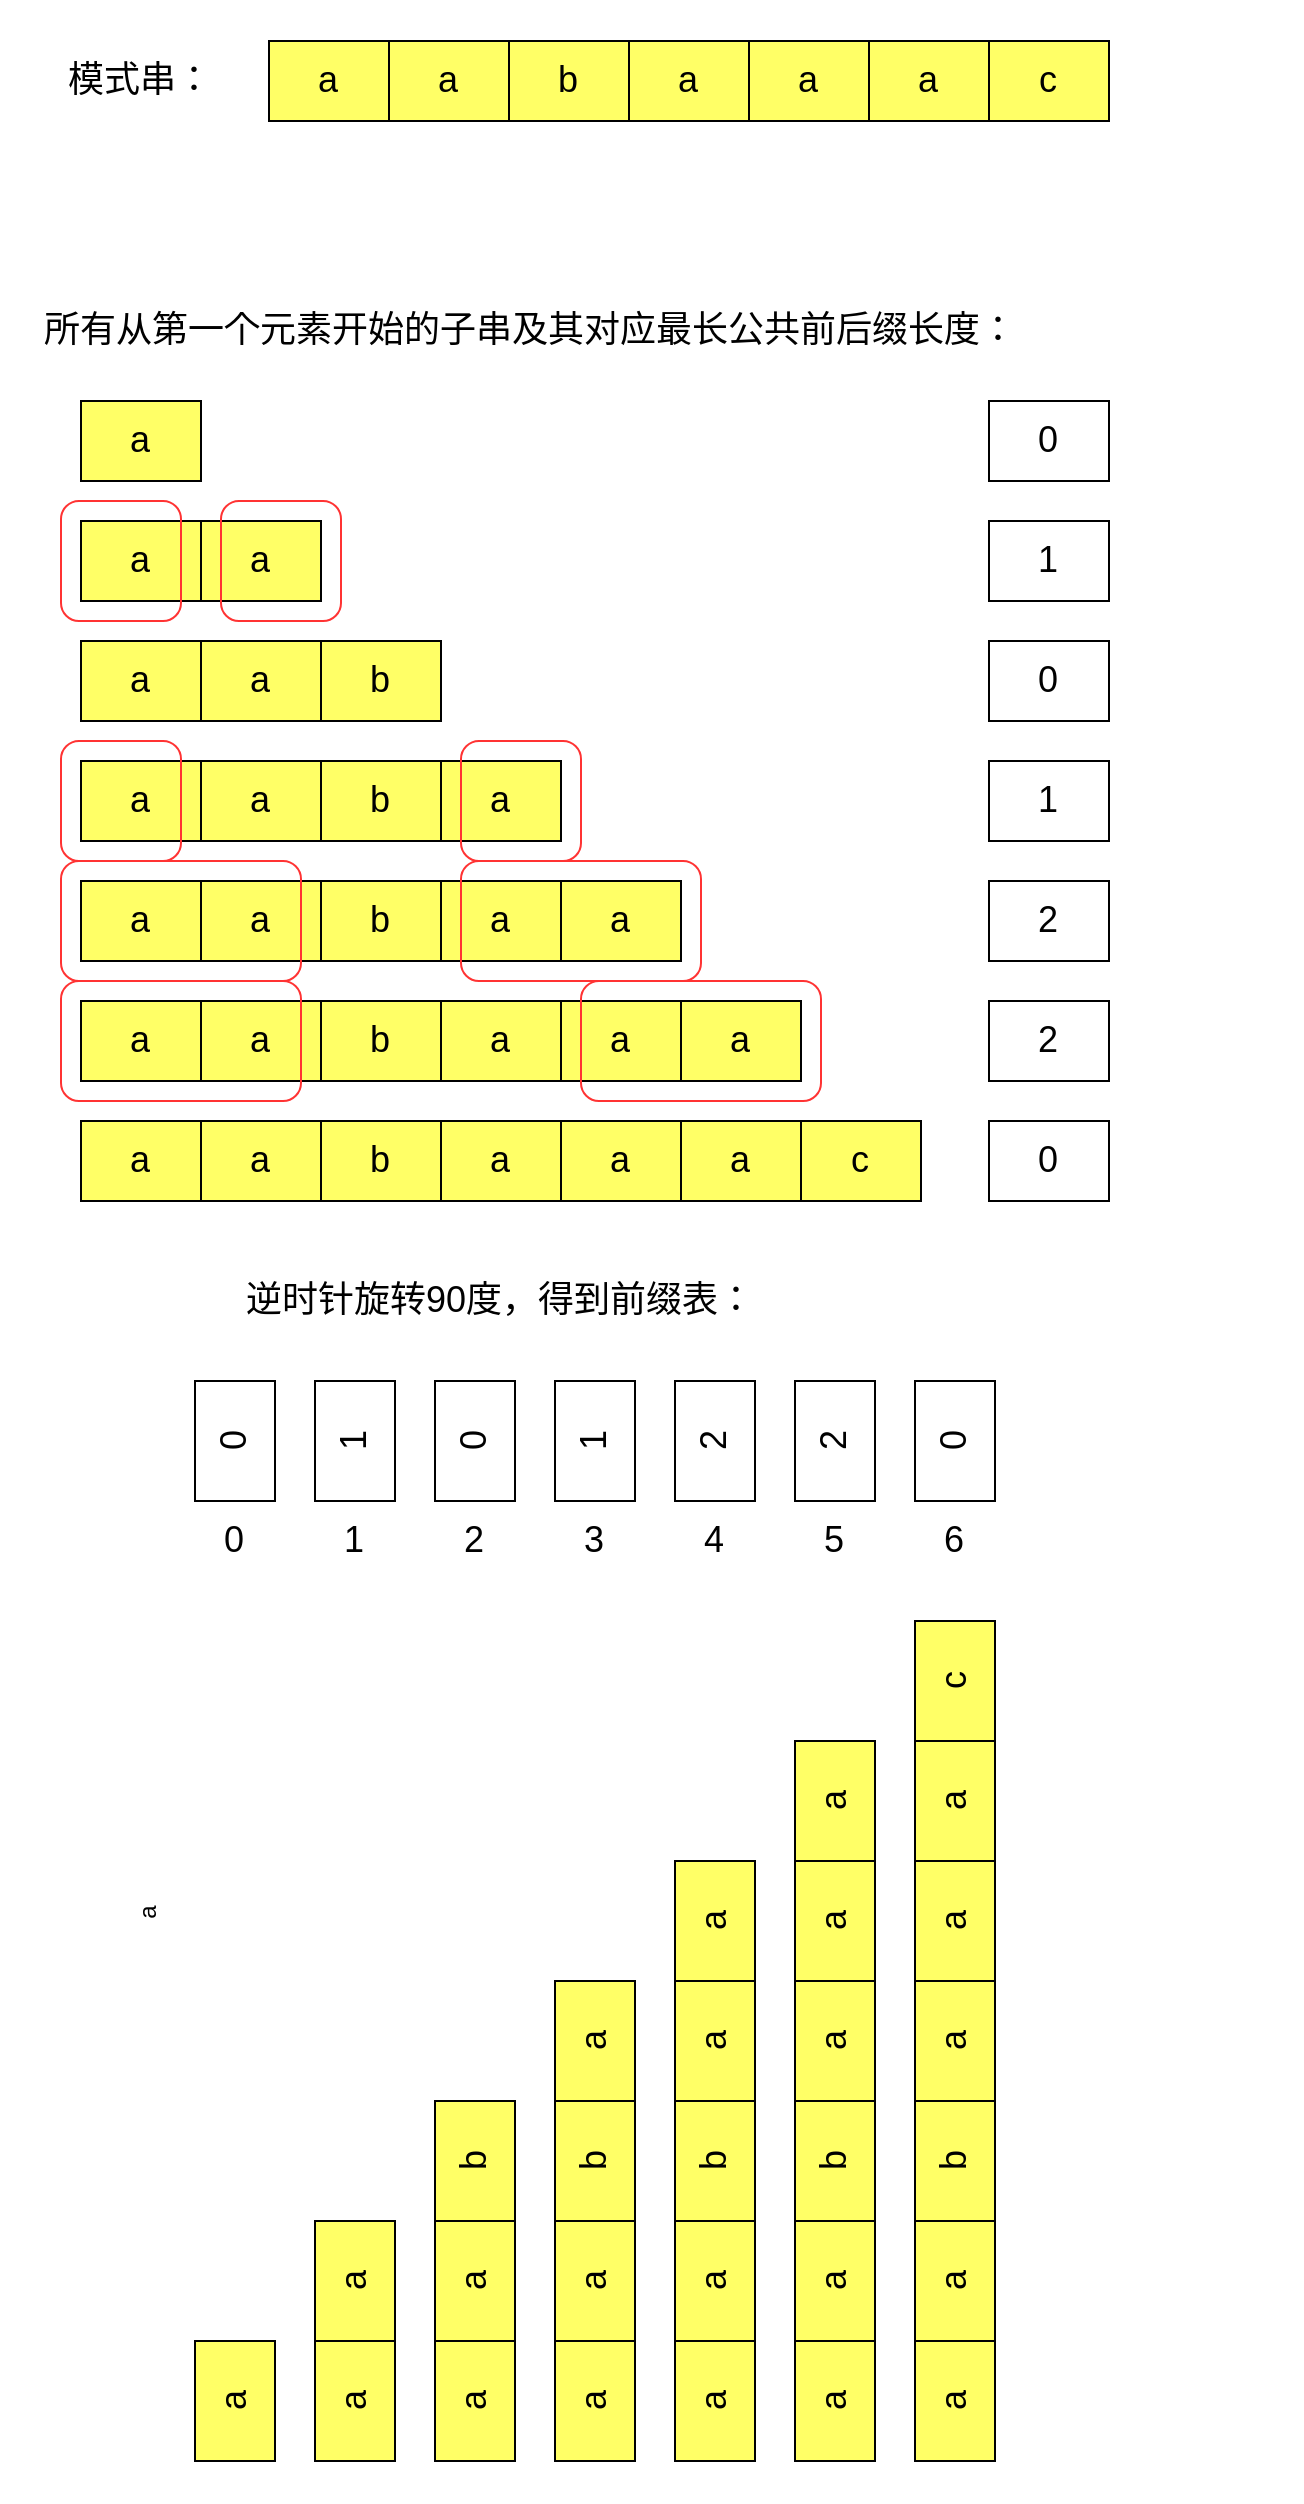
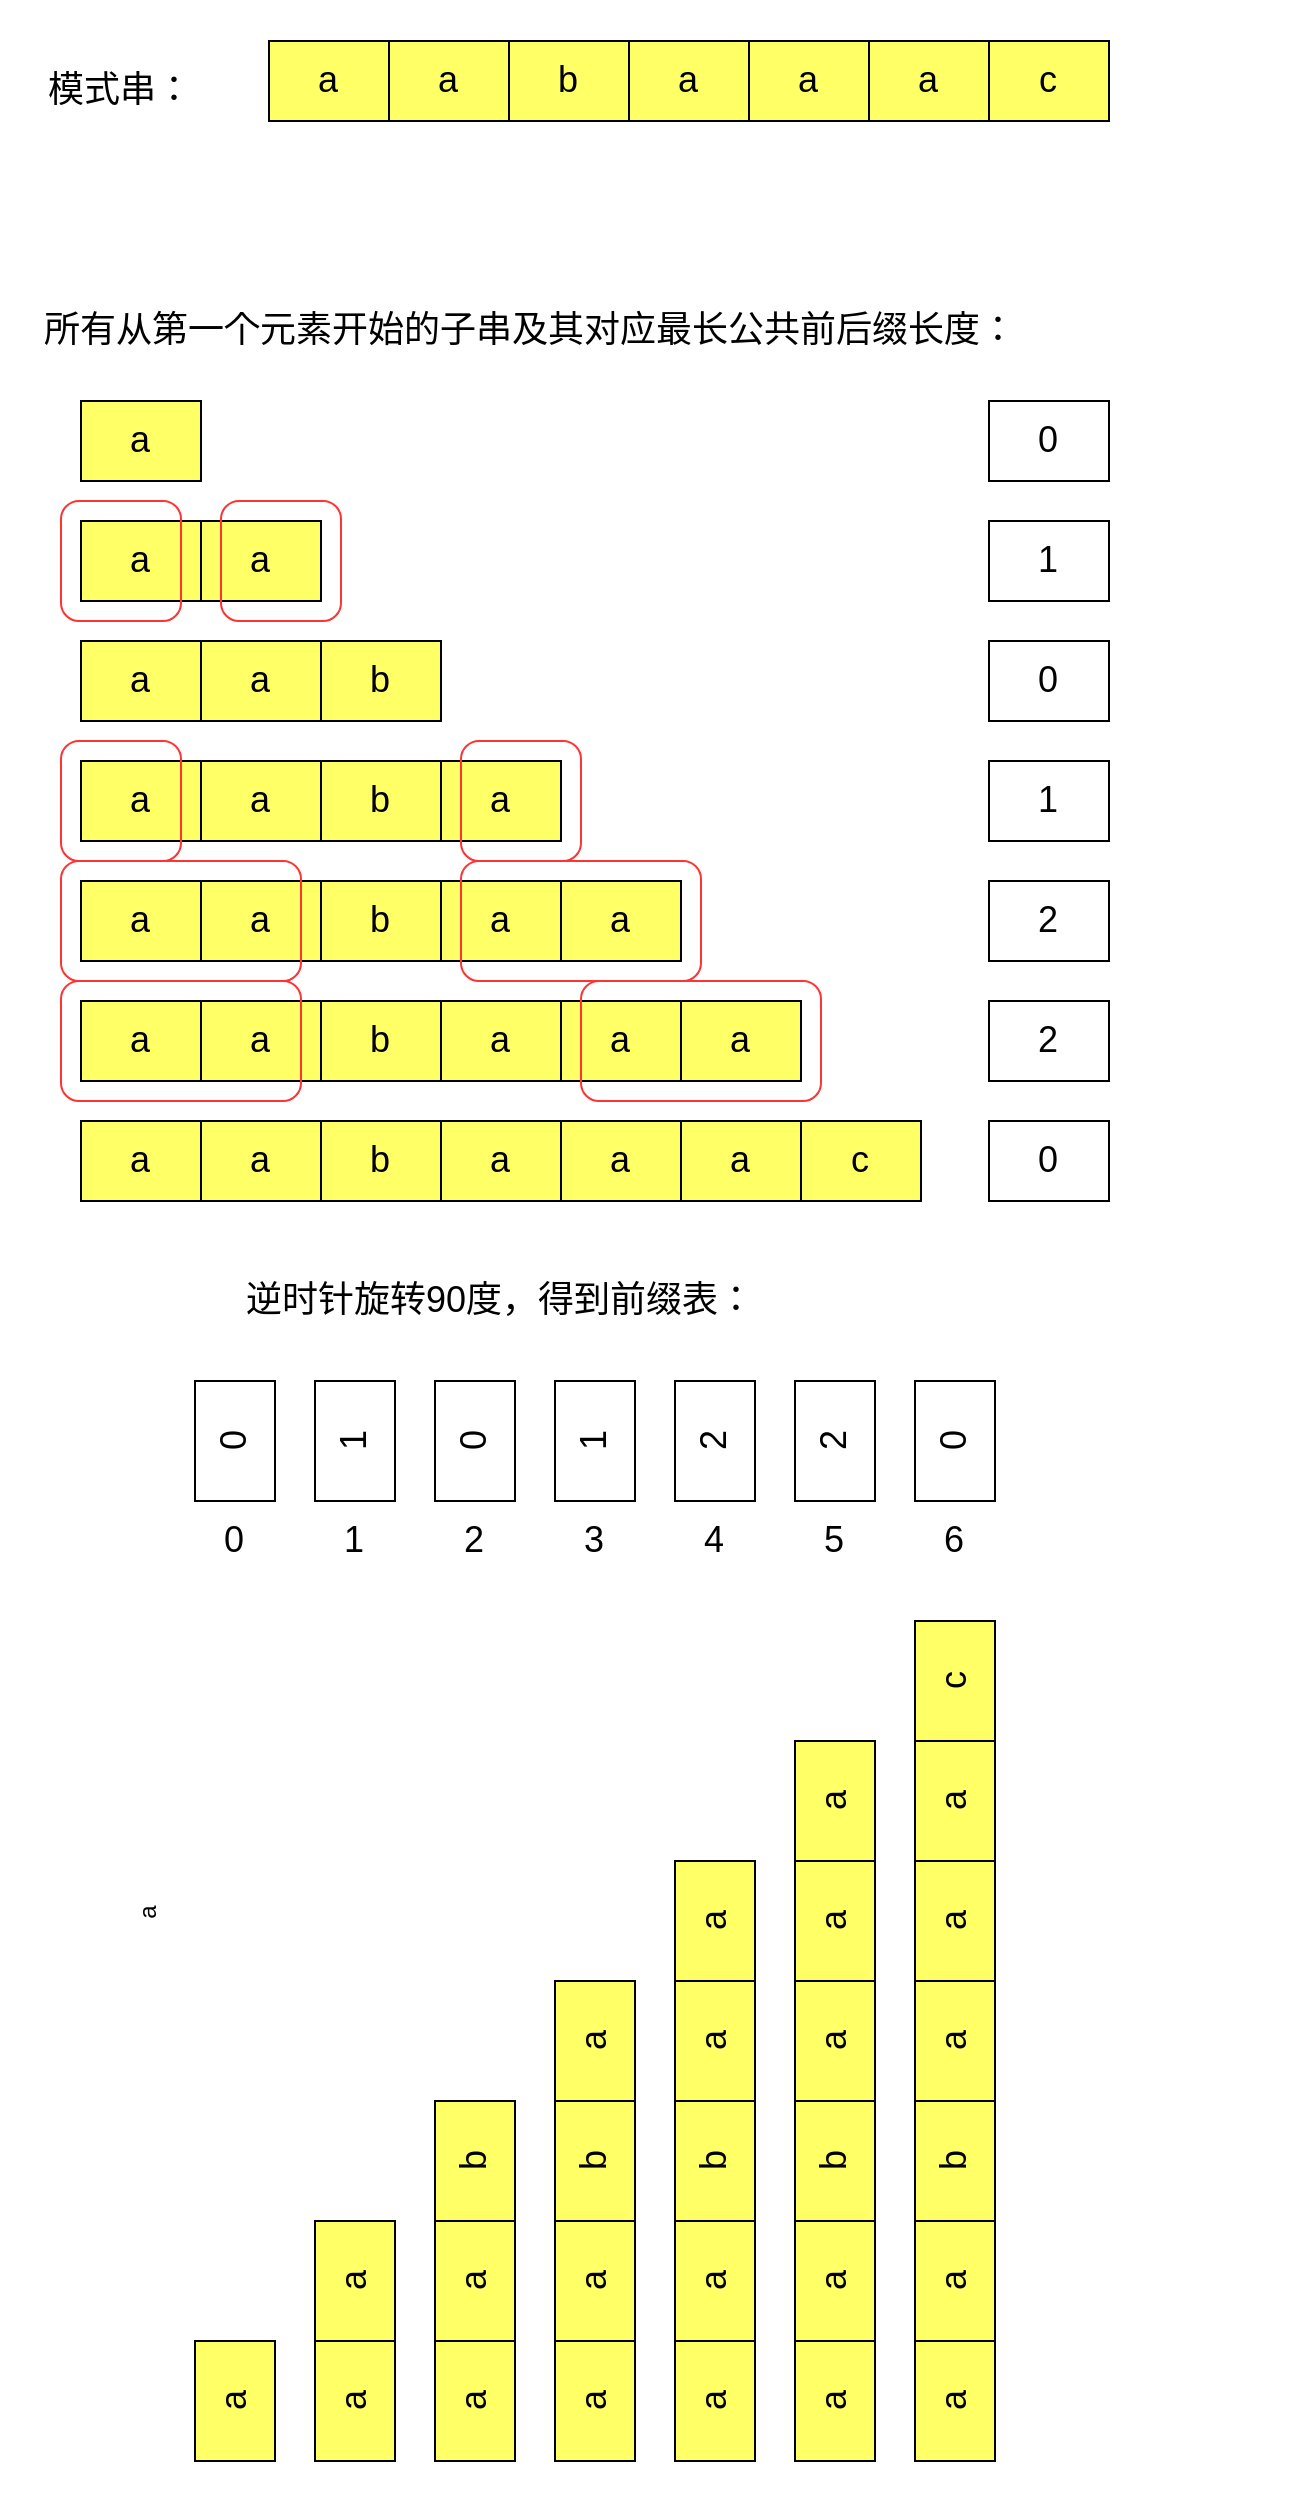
node "模式串：": moved (141, 81) -> (121, 91)
